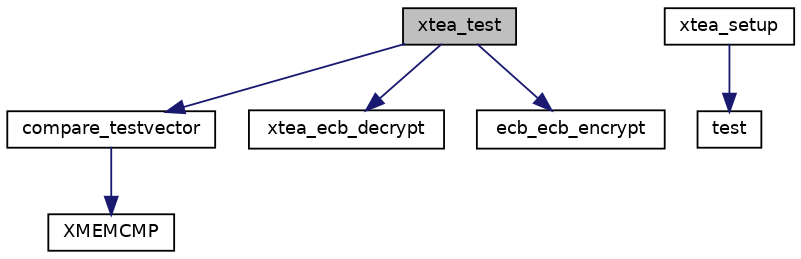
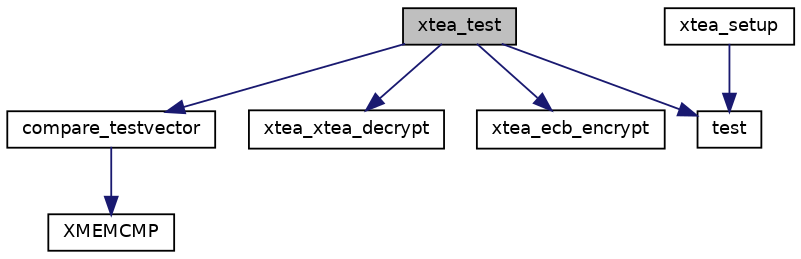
edge "xtea_test" -> "test": added
node "xtea_ecb_decrypt": label "xtea_ecb_decrypt" -> "xtea_xtea_decrypt"
node "ecb_ecb_encrypt": label "ecb_ecb_encrypt" -> "xtea_ecb_encrypt"
